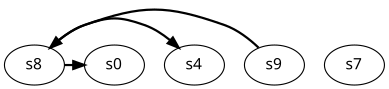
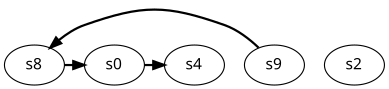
edge "s8" -> "s4": now "s0" -> "s4"
node "s7": label "s7" -> "s2"
